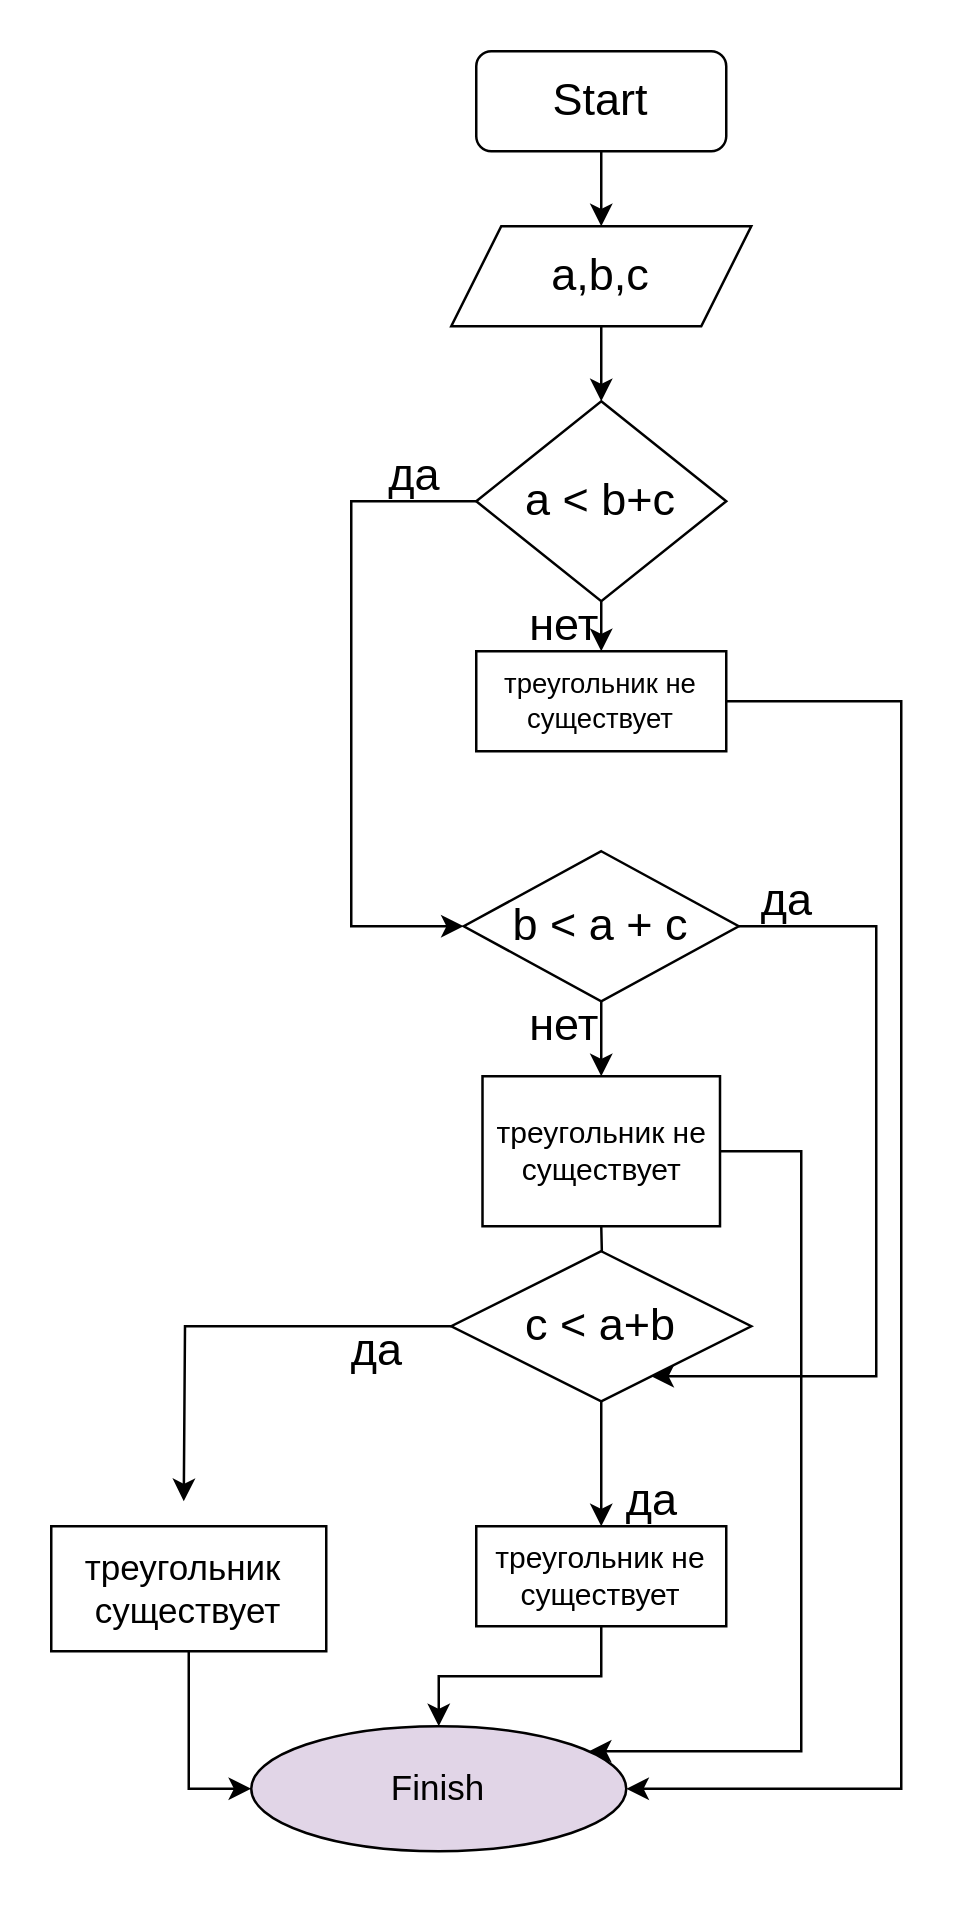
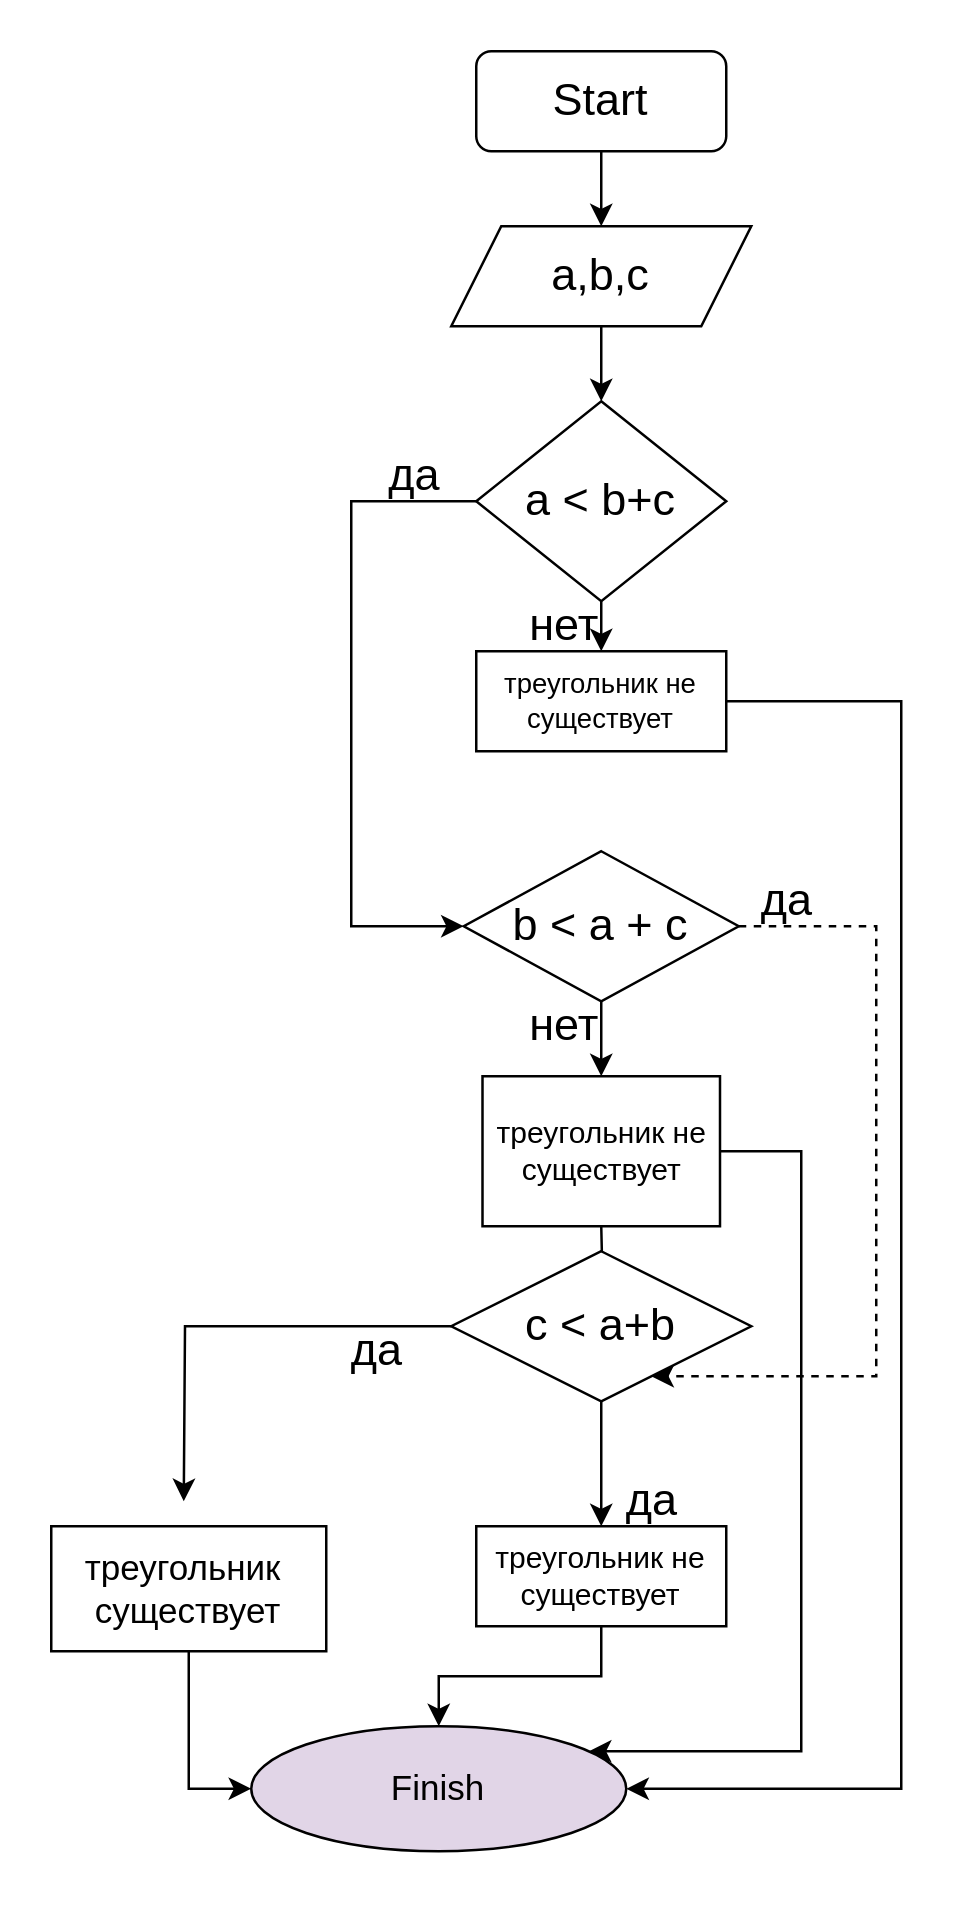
edge "b < a + c" -> "c < a+b": style solid -> dashed
